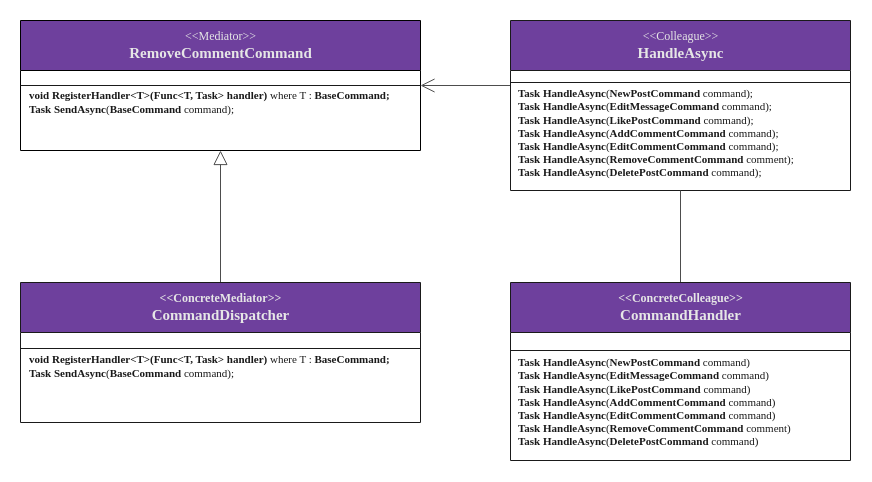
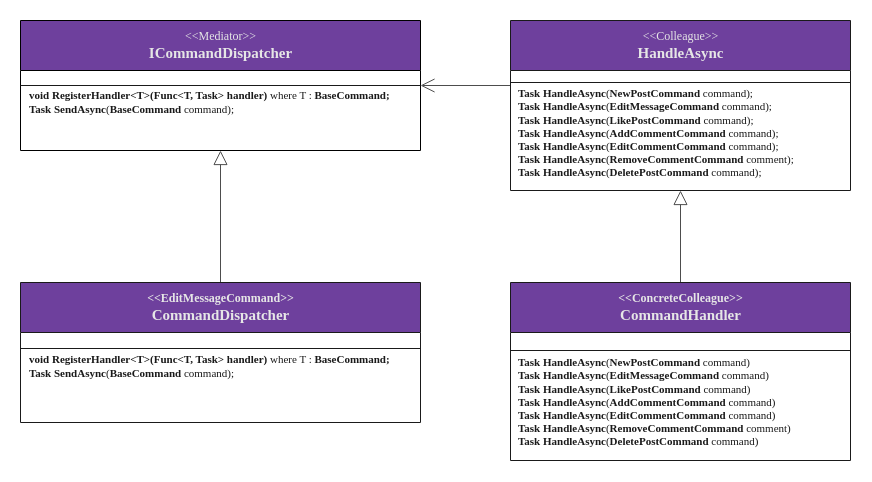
node "<<Mediator>> RemoveCommentCommand": label "<<Mediator>> RemoveCommentCommand" -> "<<Mediator>> ICommandDispatcher"
edge "<<Colleague>> HandleAsync" -- "<<ConcreteColleague>> CommandHandler": arrowhead none -> block
node "<<ConcreteMediator>> CommandDispatcher": label "<<ConcreteMediator>> CommandDispatcher" -> "<<EditMessageCommand>> CommandDispatcher"
